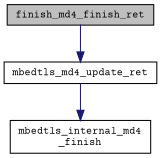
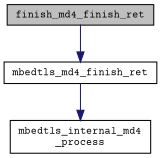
node "mbedtls_md4_update_ret": label "mbedtls_md4_update_ret" -> "mbedtls_md4_finish_ret"
node "mbedtls_internal_md4 _finish": label "mbedtls_internal_md4 _finish" -> "mbedtls_internal_md4 _process"
